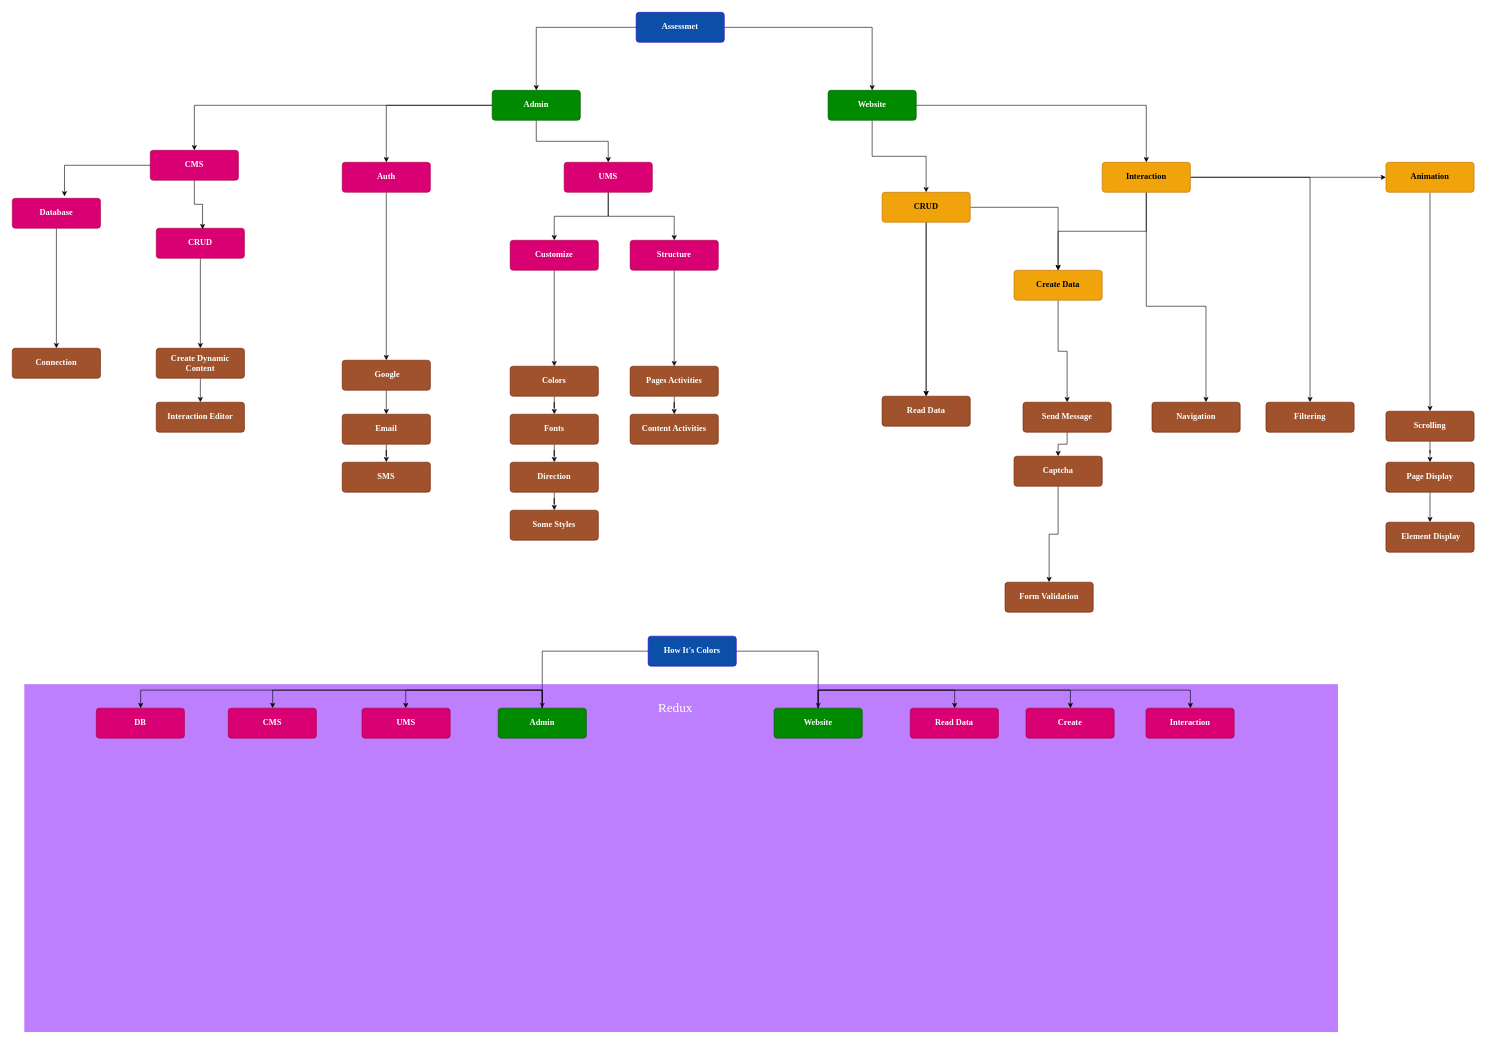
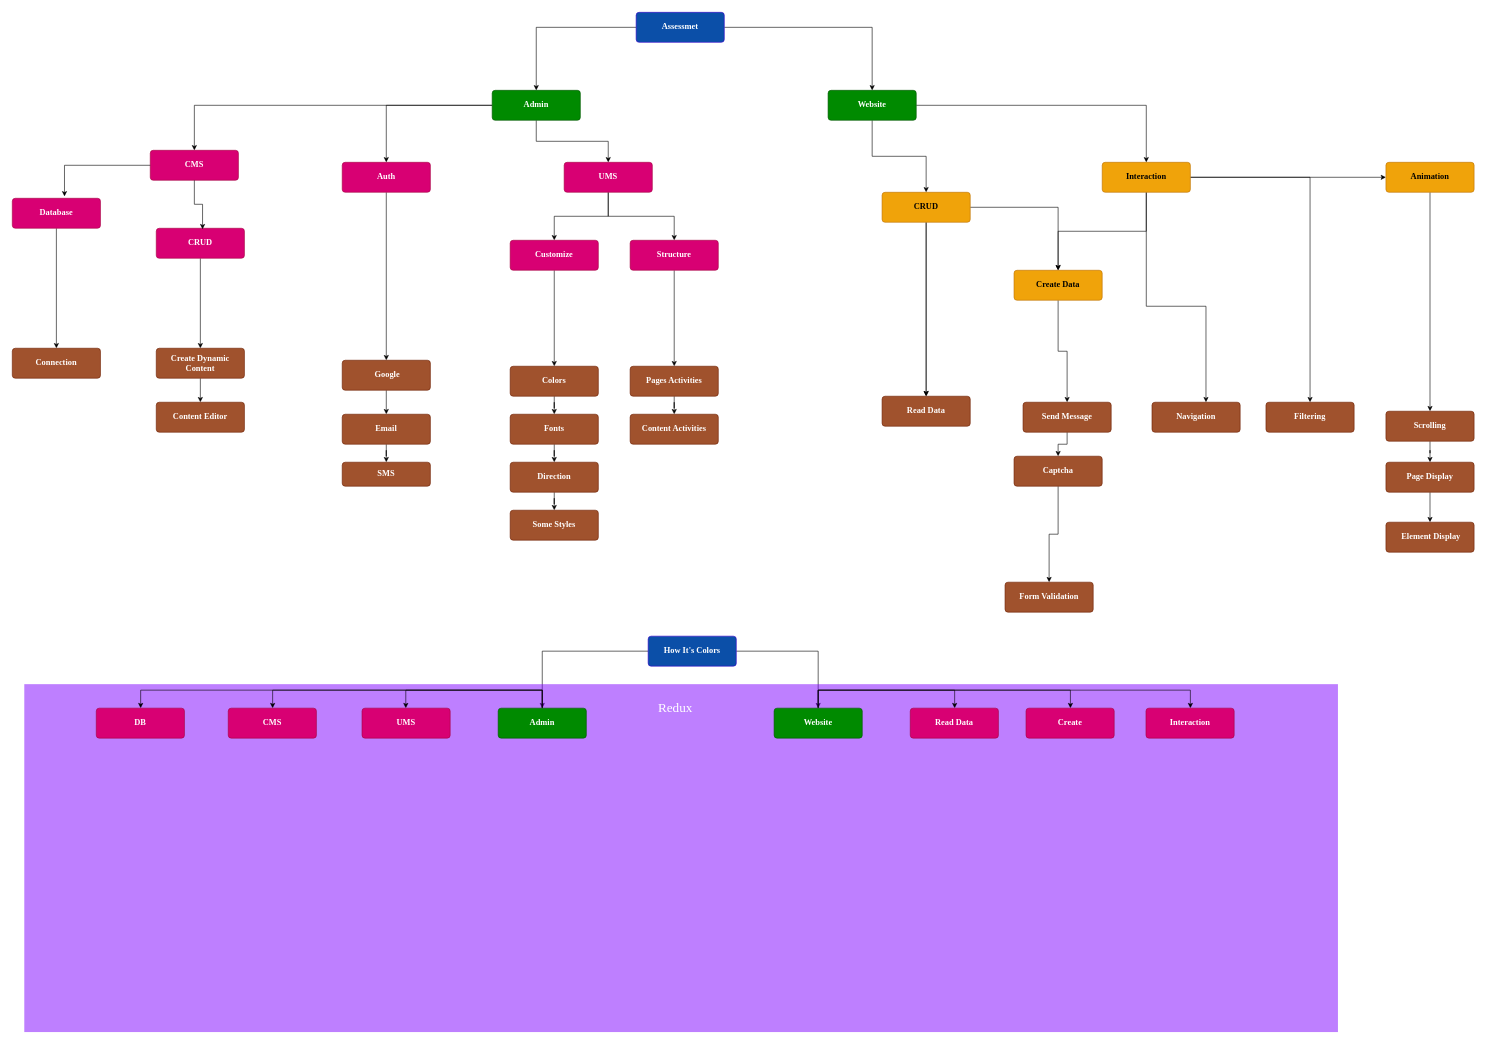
node "Interaction Editor": label "Interaction Editor" -> "Content Editor"
node "SMS": size 88x30 -> 88x24
